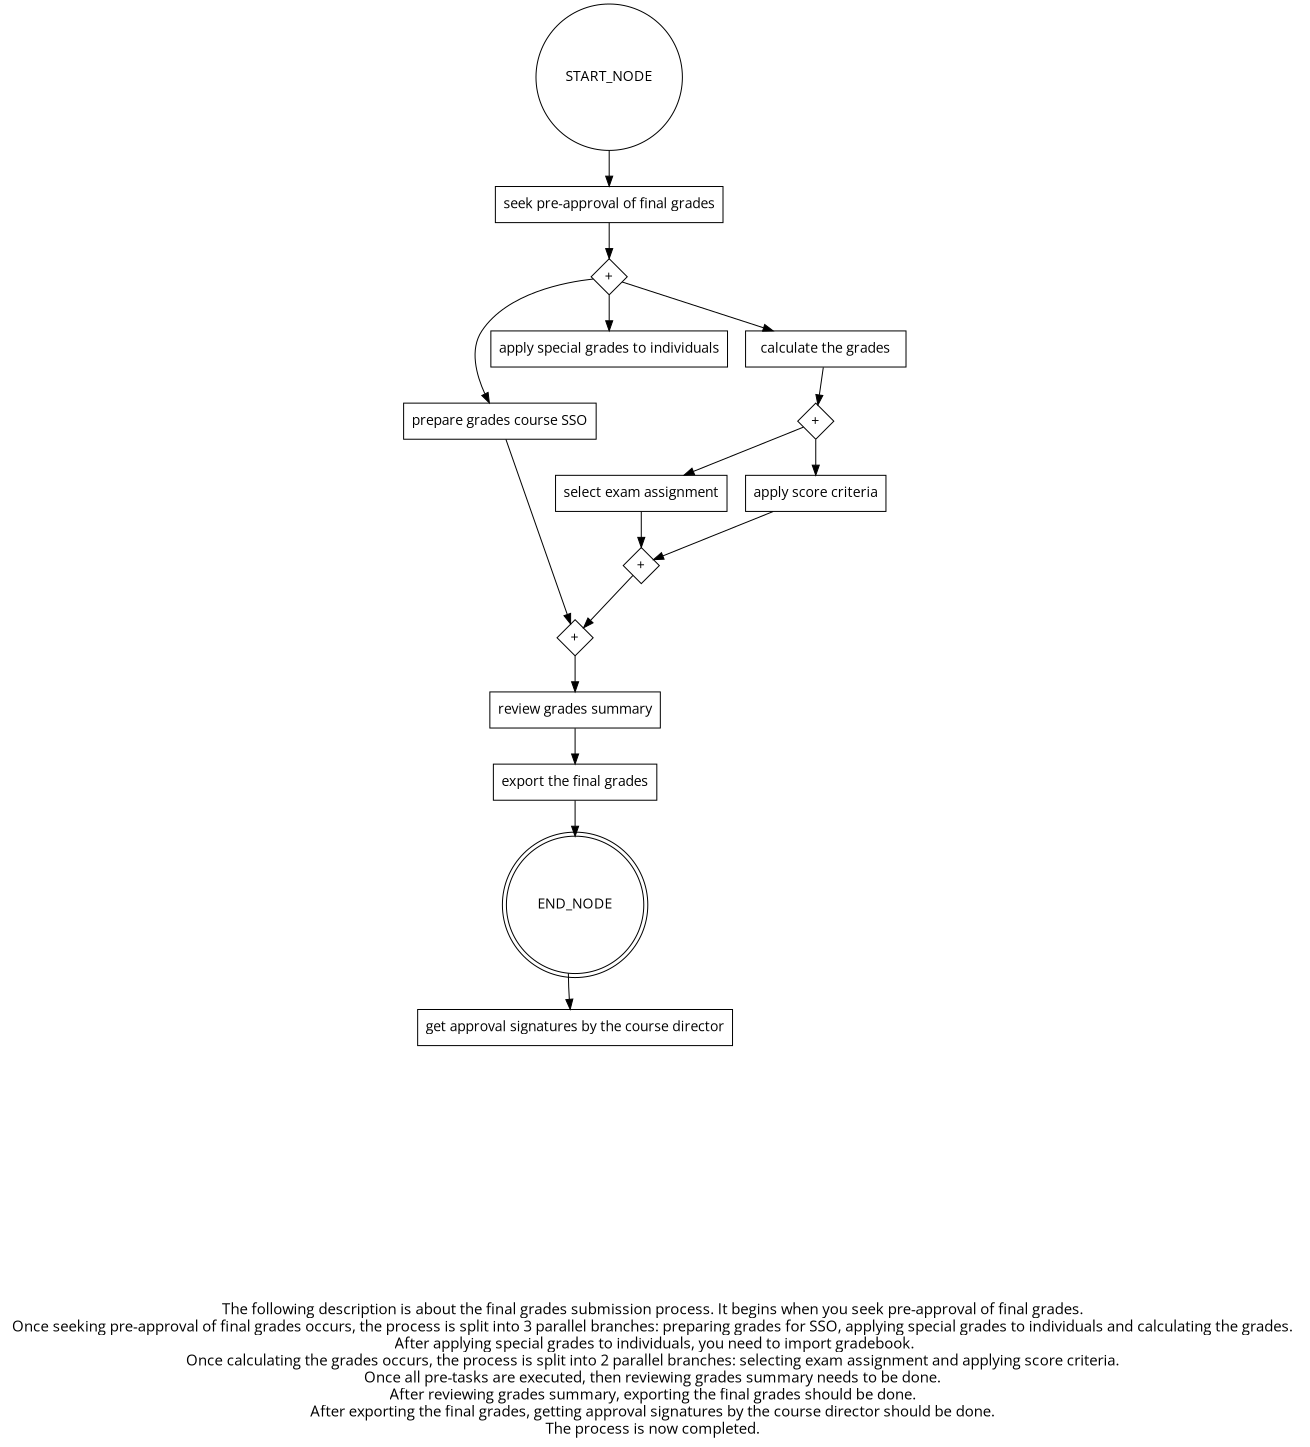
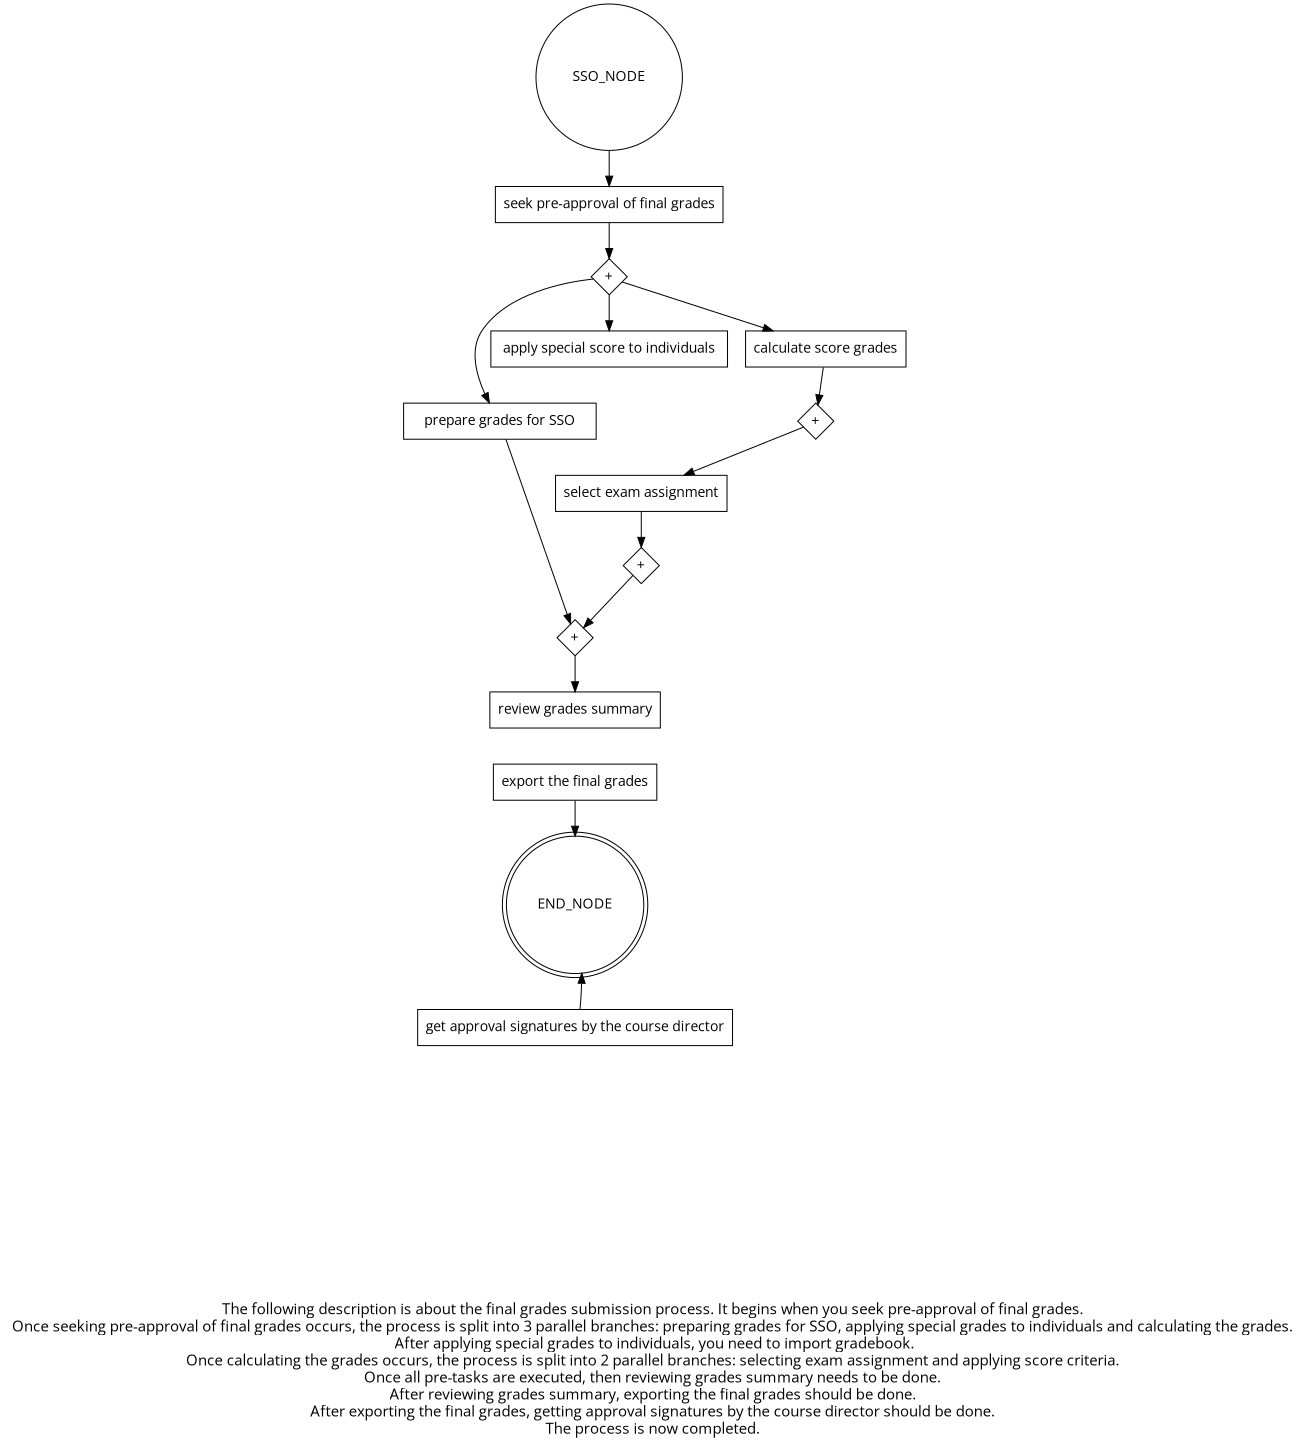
node "START_NODE": label "START_NODE" -> "SSO_NODE"
node "apply special grades to individuals": label "apply special grades to individuals" -> "apply special score to individuals"
node "calculate the grades": label "calculate the grades" -> "calculate score grades"
node "prepare grades course SSO": label "prepare grades course SSO" -> "prepare grades for SSO"
node "apply score criteria": removed
edge "review grades summary" -> "export the final grades": removed
edge "END_NODE" -> "get approval signatures by the course director": reversed
